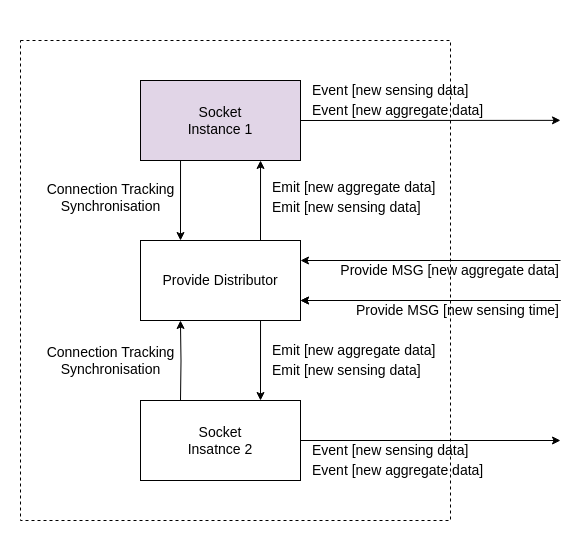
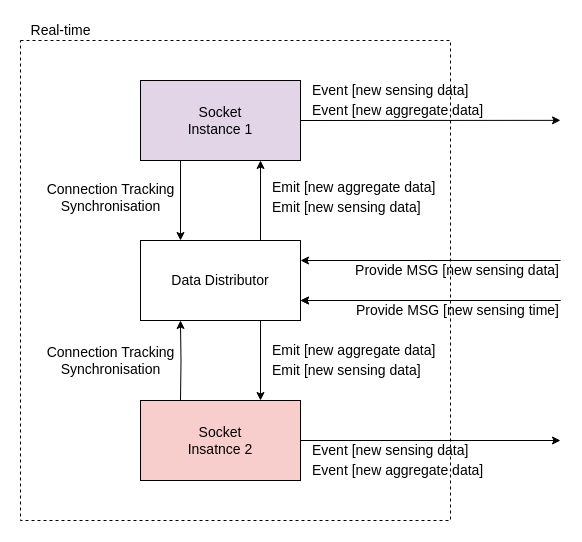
node "Real-time": added
node "Provide MSG [new aggregate data]": label "Provide MSG [new aggregate data]" -> "Provide MSG [new sensing data]"
node "Provide Distributor": label "Provide Distributor" -> "Data Distributor"
node "Socket Insatnce 2": fillcolor #ffffff -> #f8cecc
